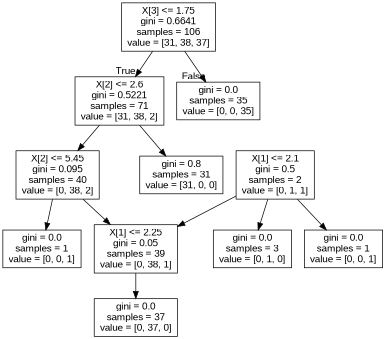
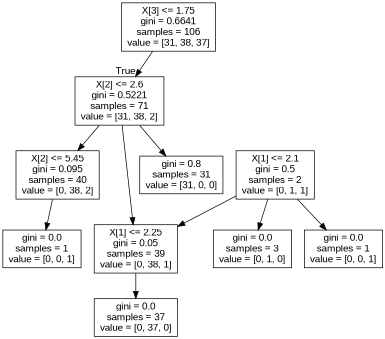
node "gini = 0.0 samples = 35 value = [0, 0, 35]": removed
edge "X[2] <= 5.45 gini = 0.095 samples = 40 value = [0, 38, 2]" -> "X[1] <= 2.25 gini = 0.05 samples = 39 value = [0, 38, 1]": now "X[2] <= 2.6 gini = 0.5221 samples = 71 value = [31, 38, 2]" -> "X[1] <= 2.25 gini = 0.05 samples = 39 value = [0, 38, 1]"
